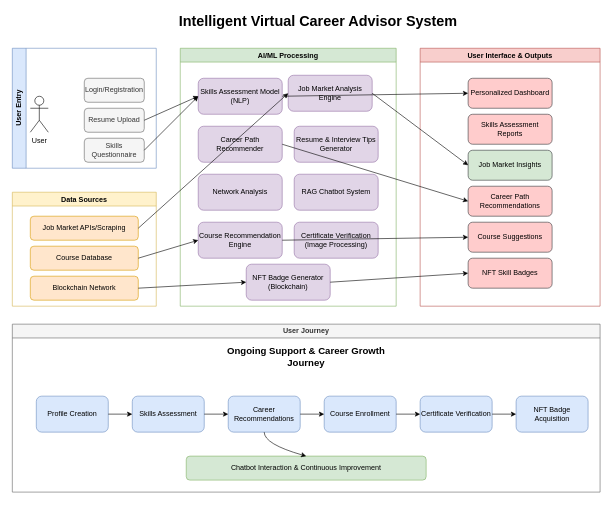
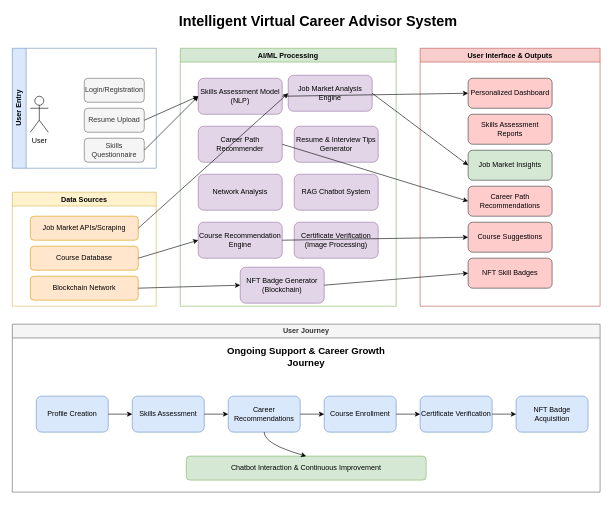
node "NFT Badge Generator (Blockchain)": moved (288, 282) -> (282, 285)
